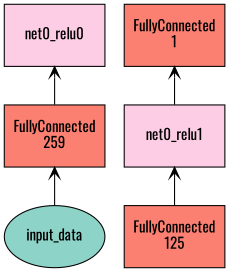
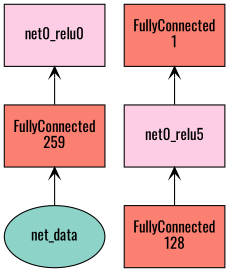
node "net0_relu1": label "net0_relu1" -> "net0_relu5"
node "input_data": label "input_data" -> "net_data"
node "FullyConnected 125": label "FullyConnected 125" -> "FullyConnected 128"
